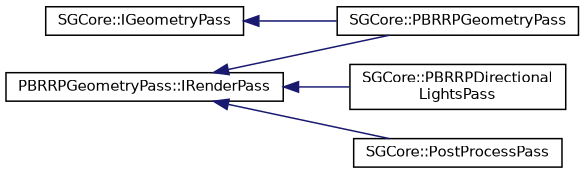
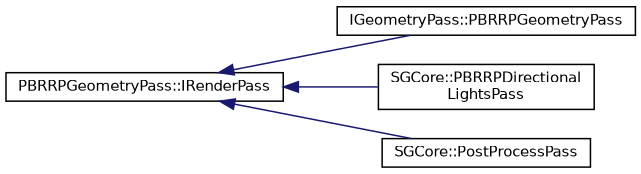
node "SGCore::IGeometryPass": removed
node "SGCore::PBRRPGeometryPass": label "SGCore::PBRRPGeometryPass" -> "IGeometryPass::PBRRPGeometryPass"
